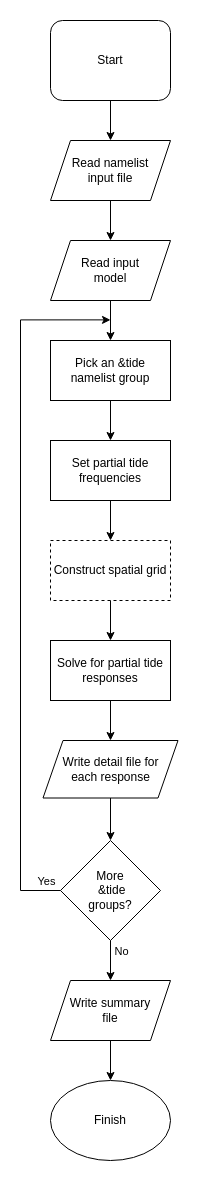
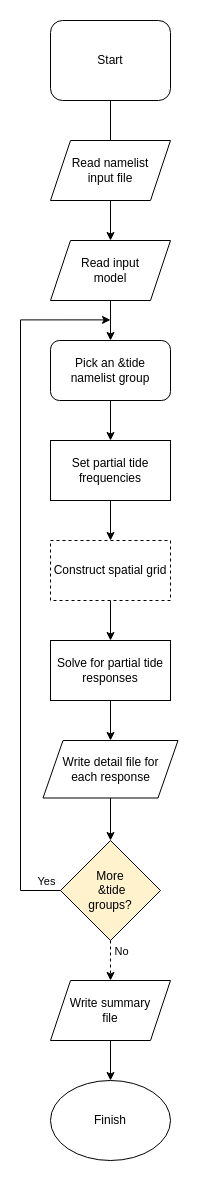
edge "Start" -> "Read namelist input file": arrowhead classic -> none
node "Pick an &tide namelist group": shape rectangle -> rounded rectangle
node "More &tide groups?": fillcolor #ffffff -> #fff2cc
edge "More &tide groups?" -> "Write summary file": style solid -> dashed
